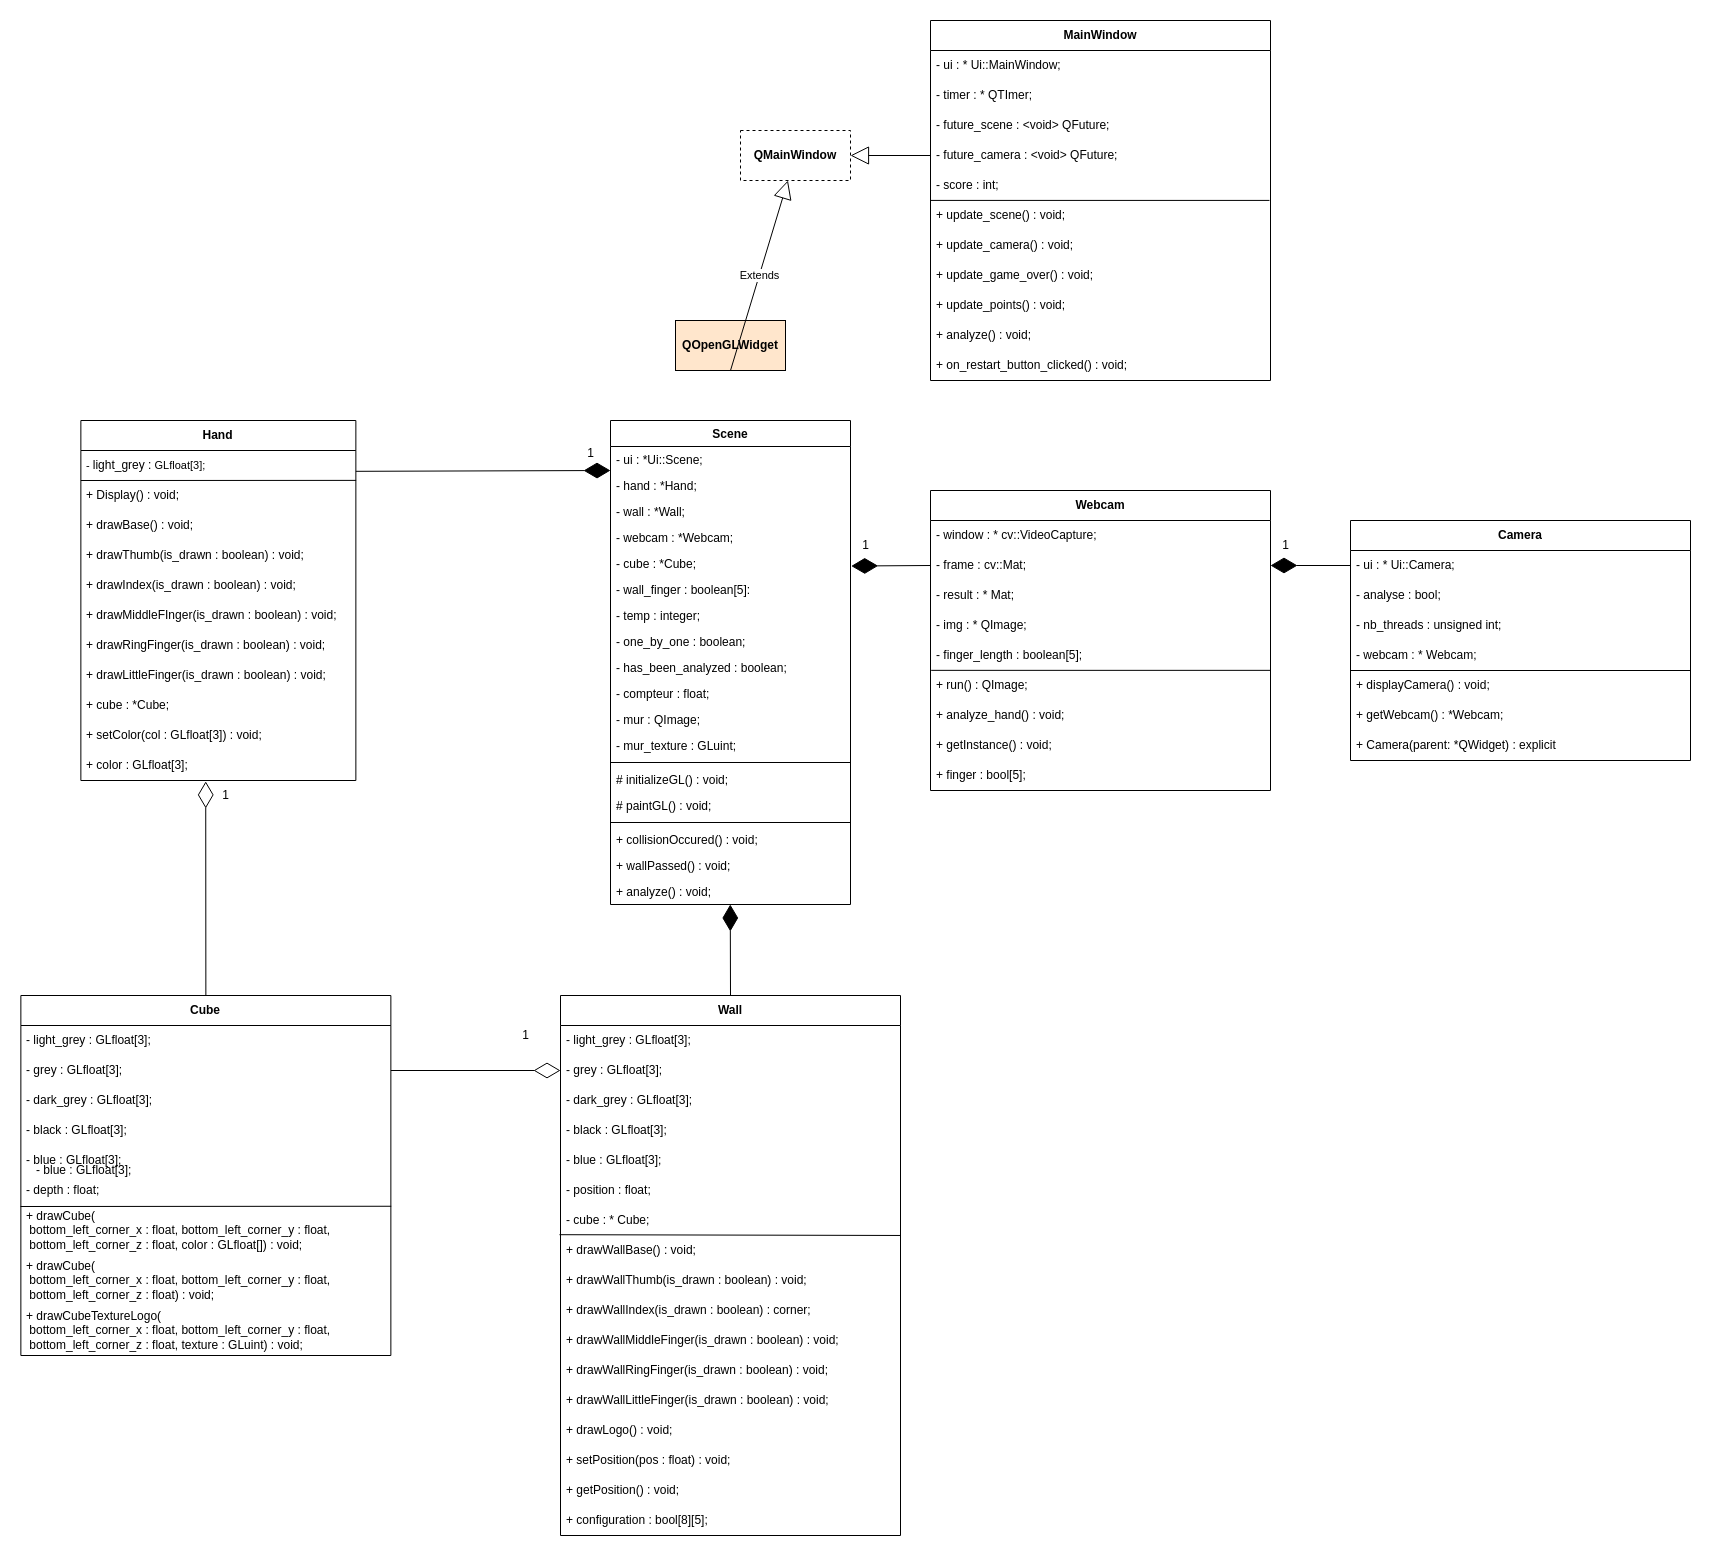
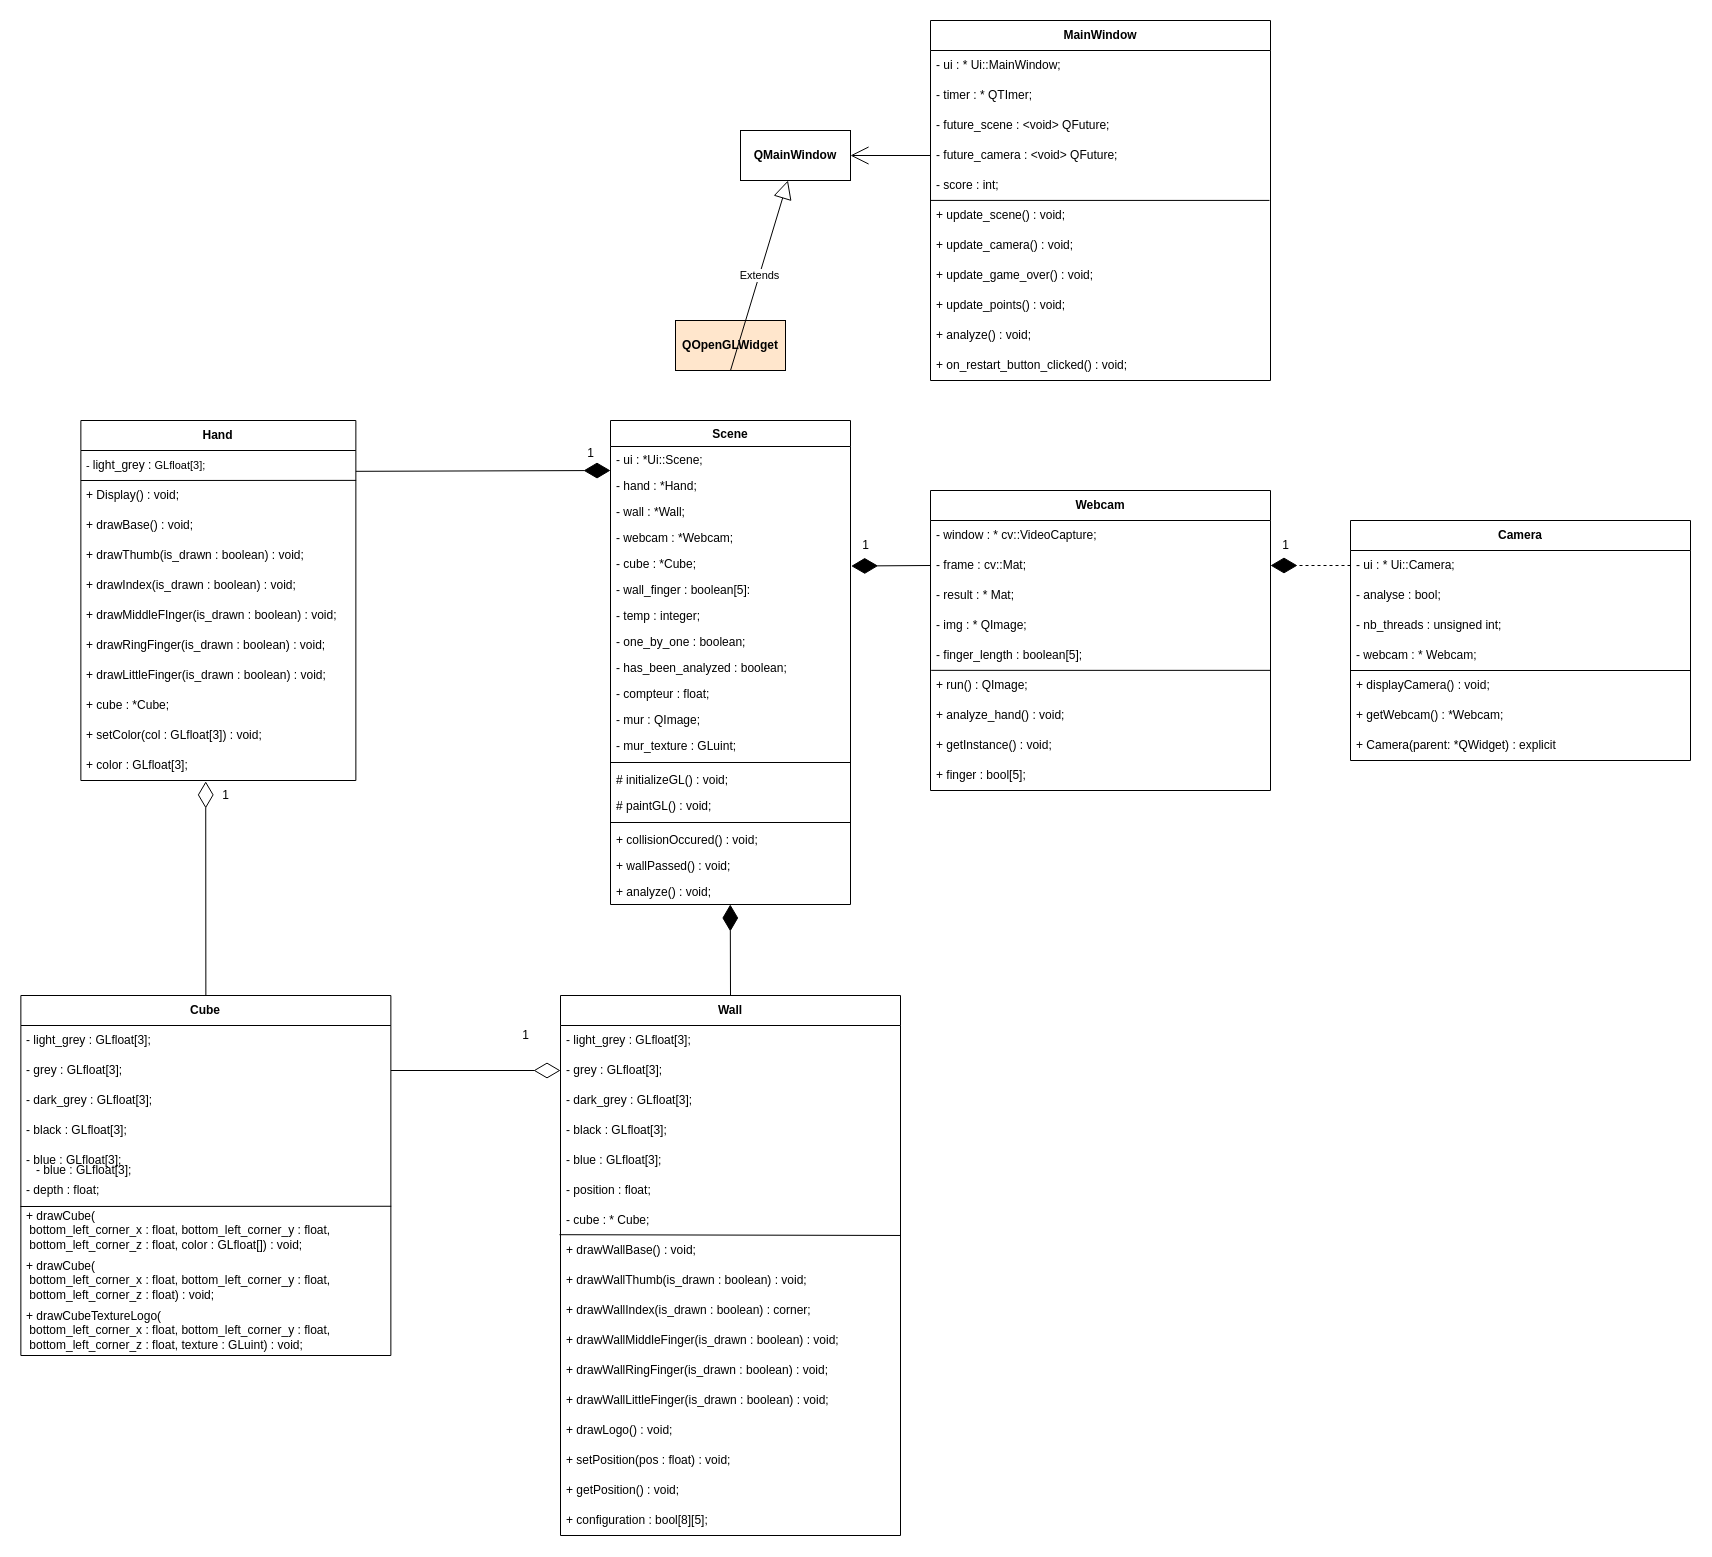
node "QMainWindow": style dashed -> solid
edge "- future_camera : <void> QFuture;" -> "QMainWindow": arrowhead block -> open
edge "- ui : * Ui::Camera;" -> "- frame : cv::Mat;": style solid -> dashed
